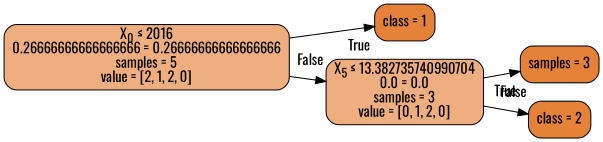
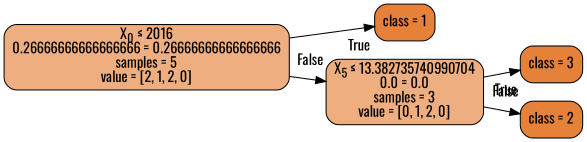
node "samples = 3": label "samples = 3" -> "class = 3"
